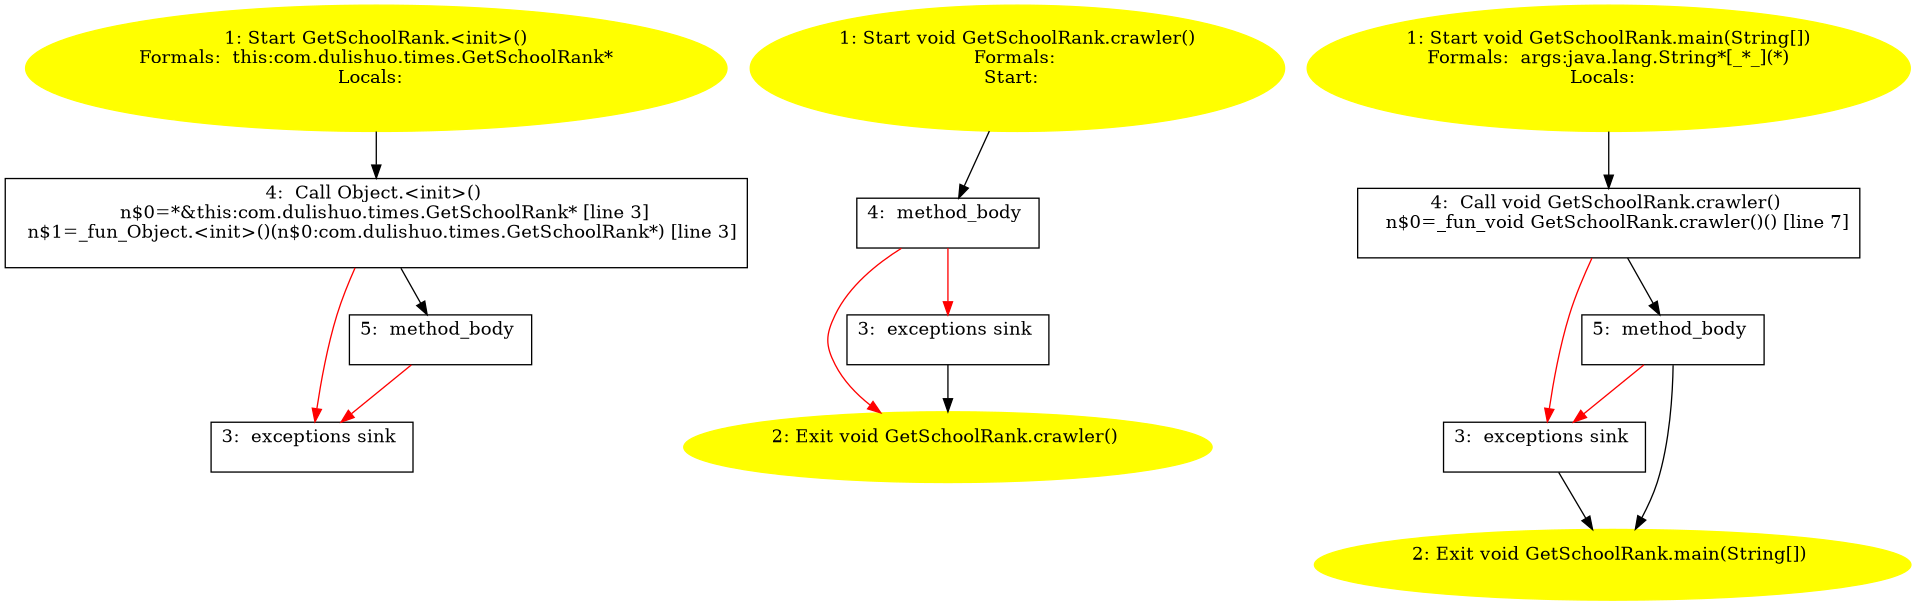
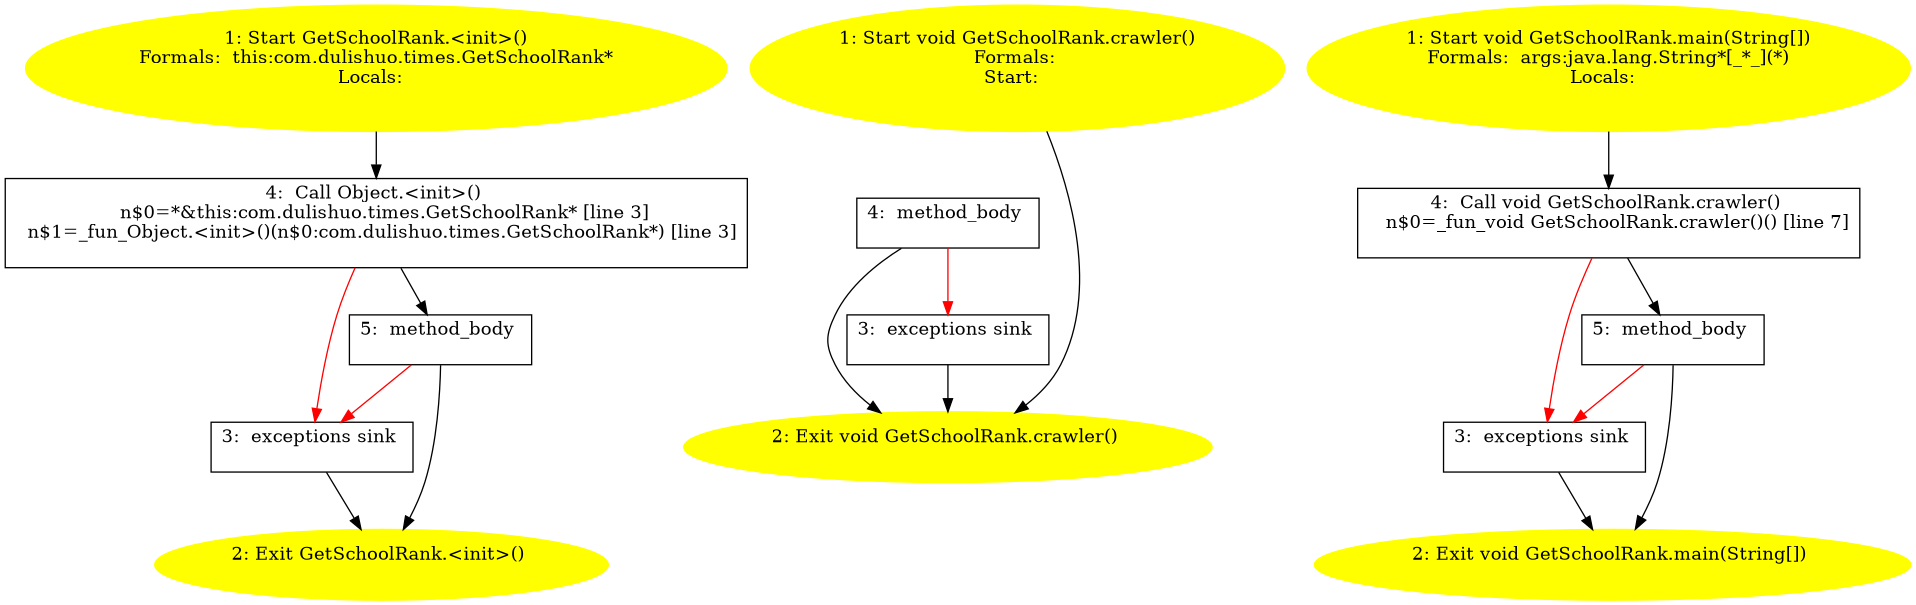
edge "1: Start void GetSchoolRank.crawler() Formals: Start:" -> "4:  method_body": now "1: Start void GetSchoolRank.crawler() Formals: Start:" -> "2: Exit void GetSchoolRank.crawler()"
edge "4:  method_body" -> "2: Exit void GetSchoolRank.crawler()": color red -> black
node "2: Exit GetSchoolRank.<init>()": added
